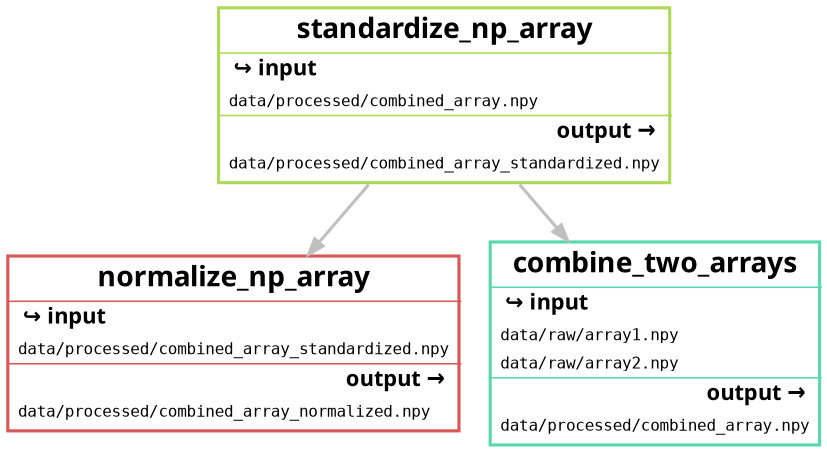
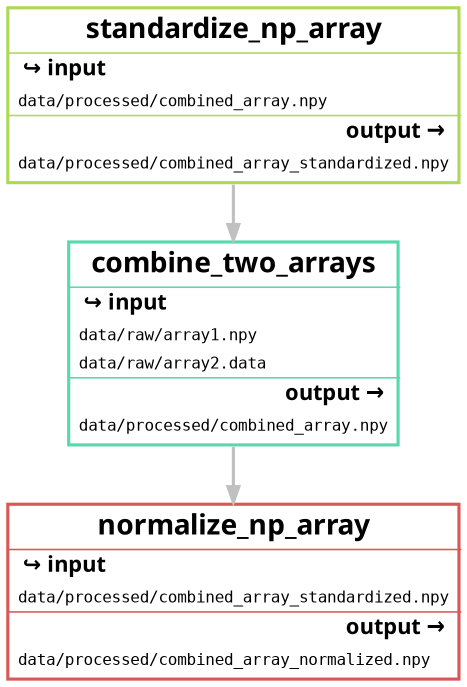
edge "standardize_np_array" -> "normalize_np_array": now "combine_two_arrays" -> "normalize_np_array"
node "combine_two_arrays": text "data/raw/array2.npy" -> "data/raw/array2.data"
